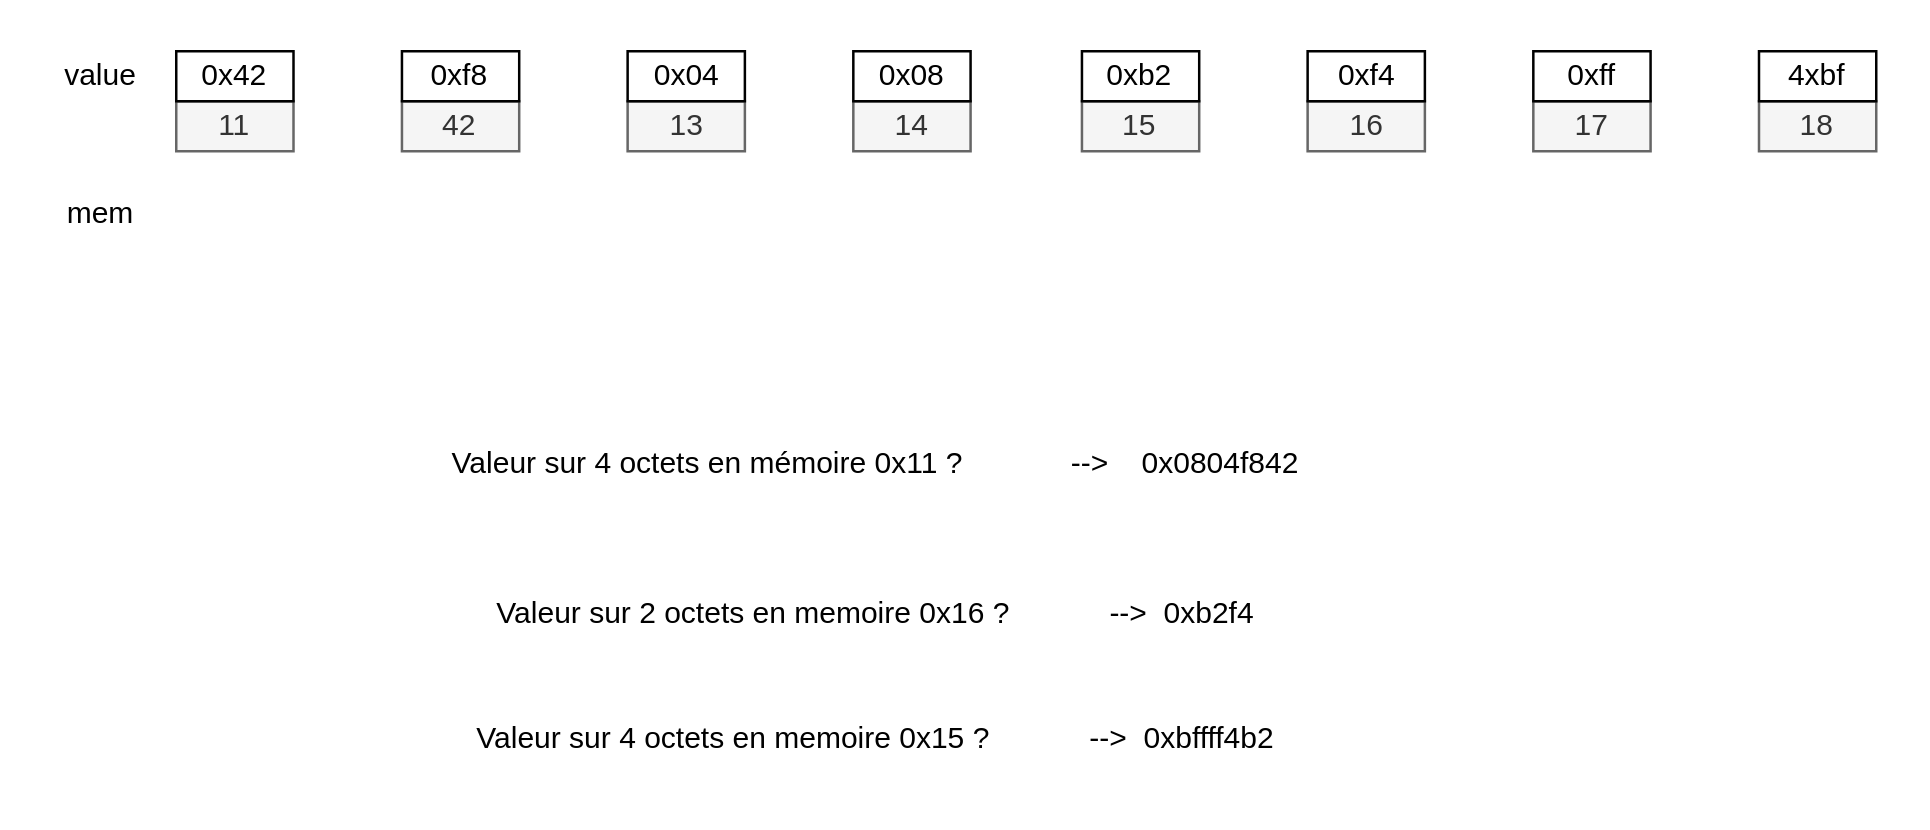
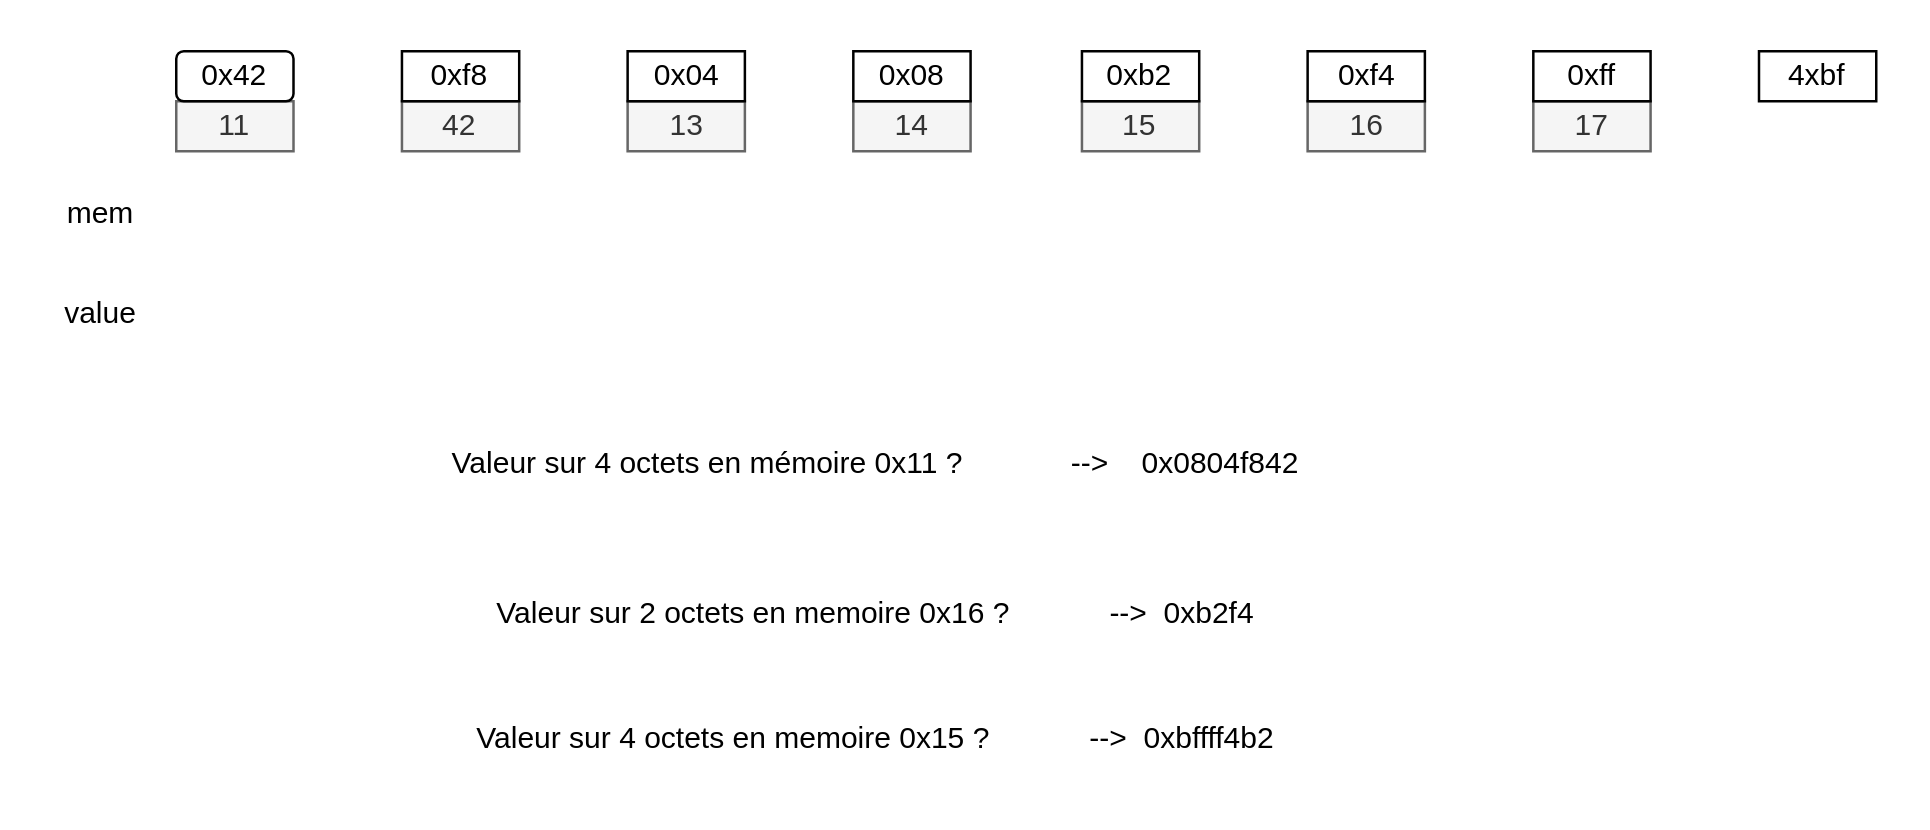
node "value": moved (101, 76) -> (101, 314)
node "0x42": shape rectangle -> rounded rectangle
node "18": removed
